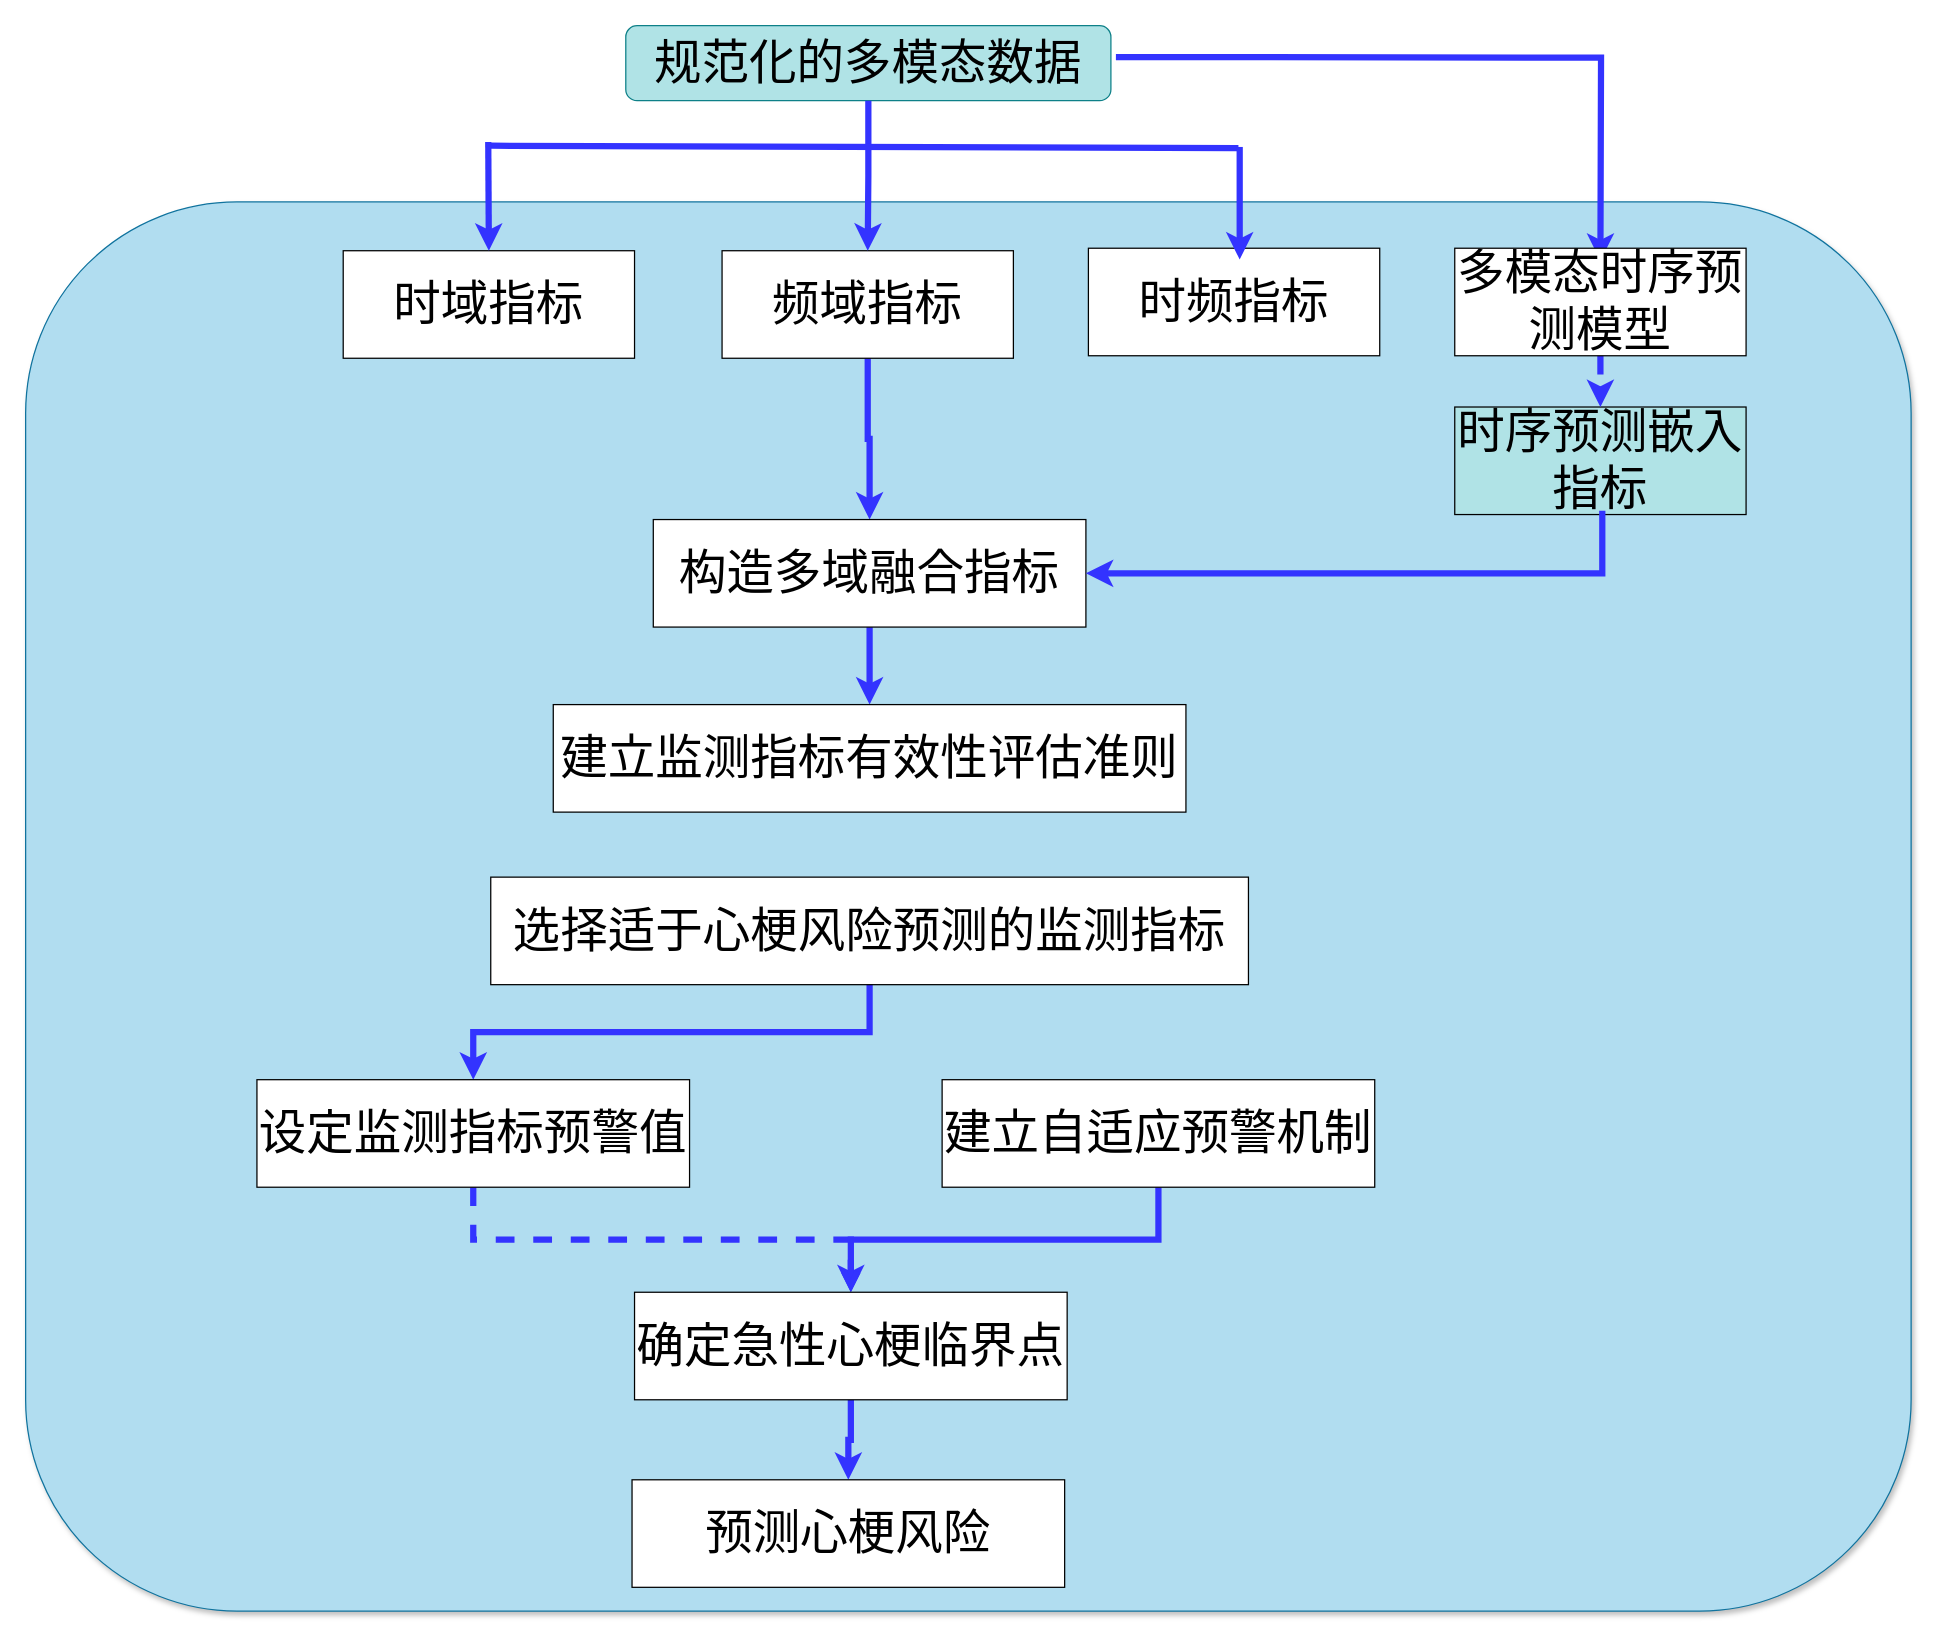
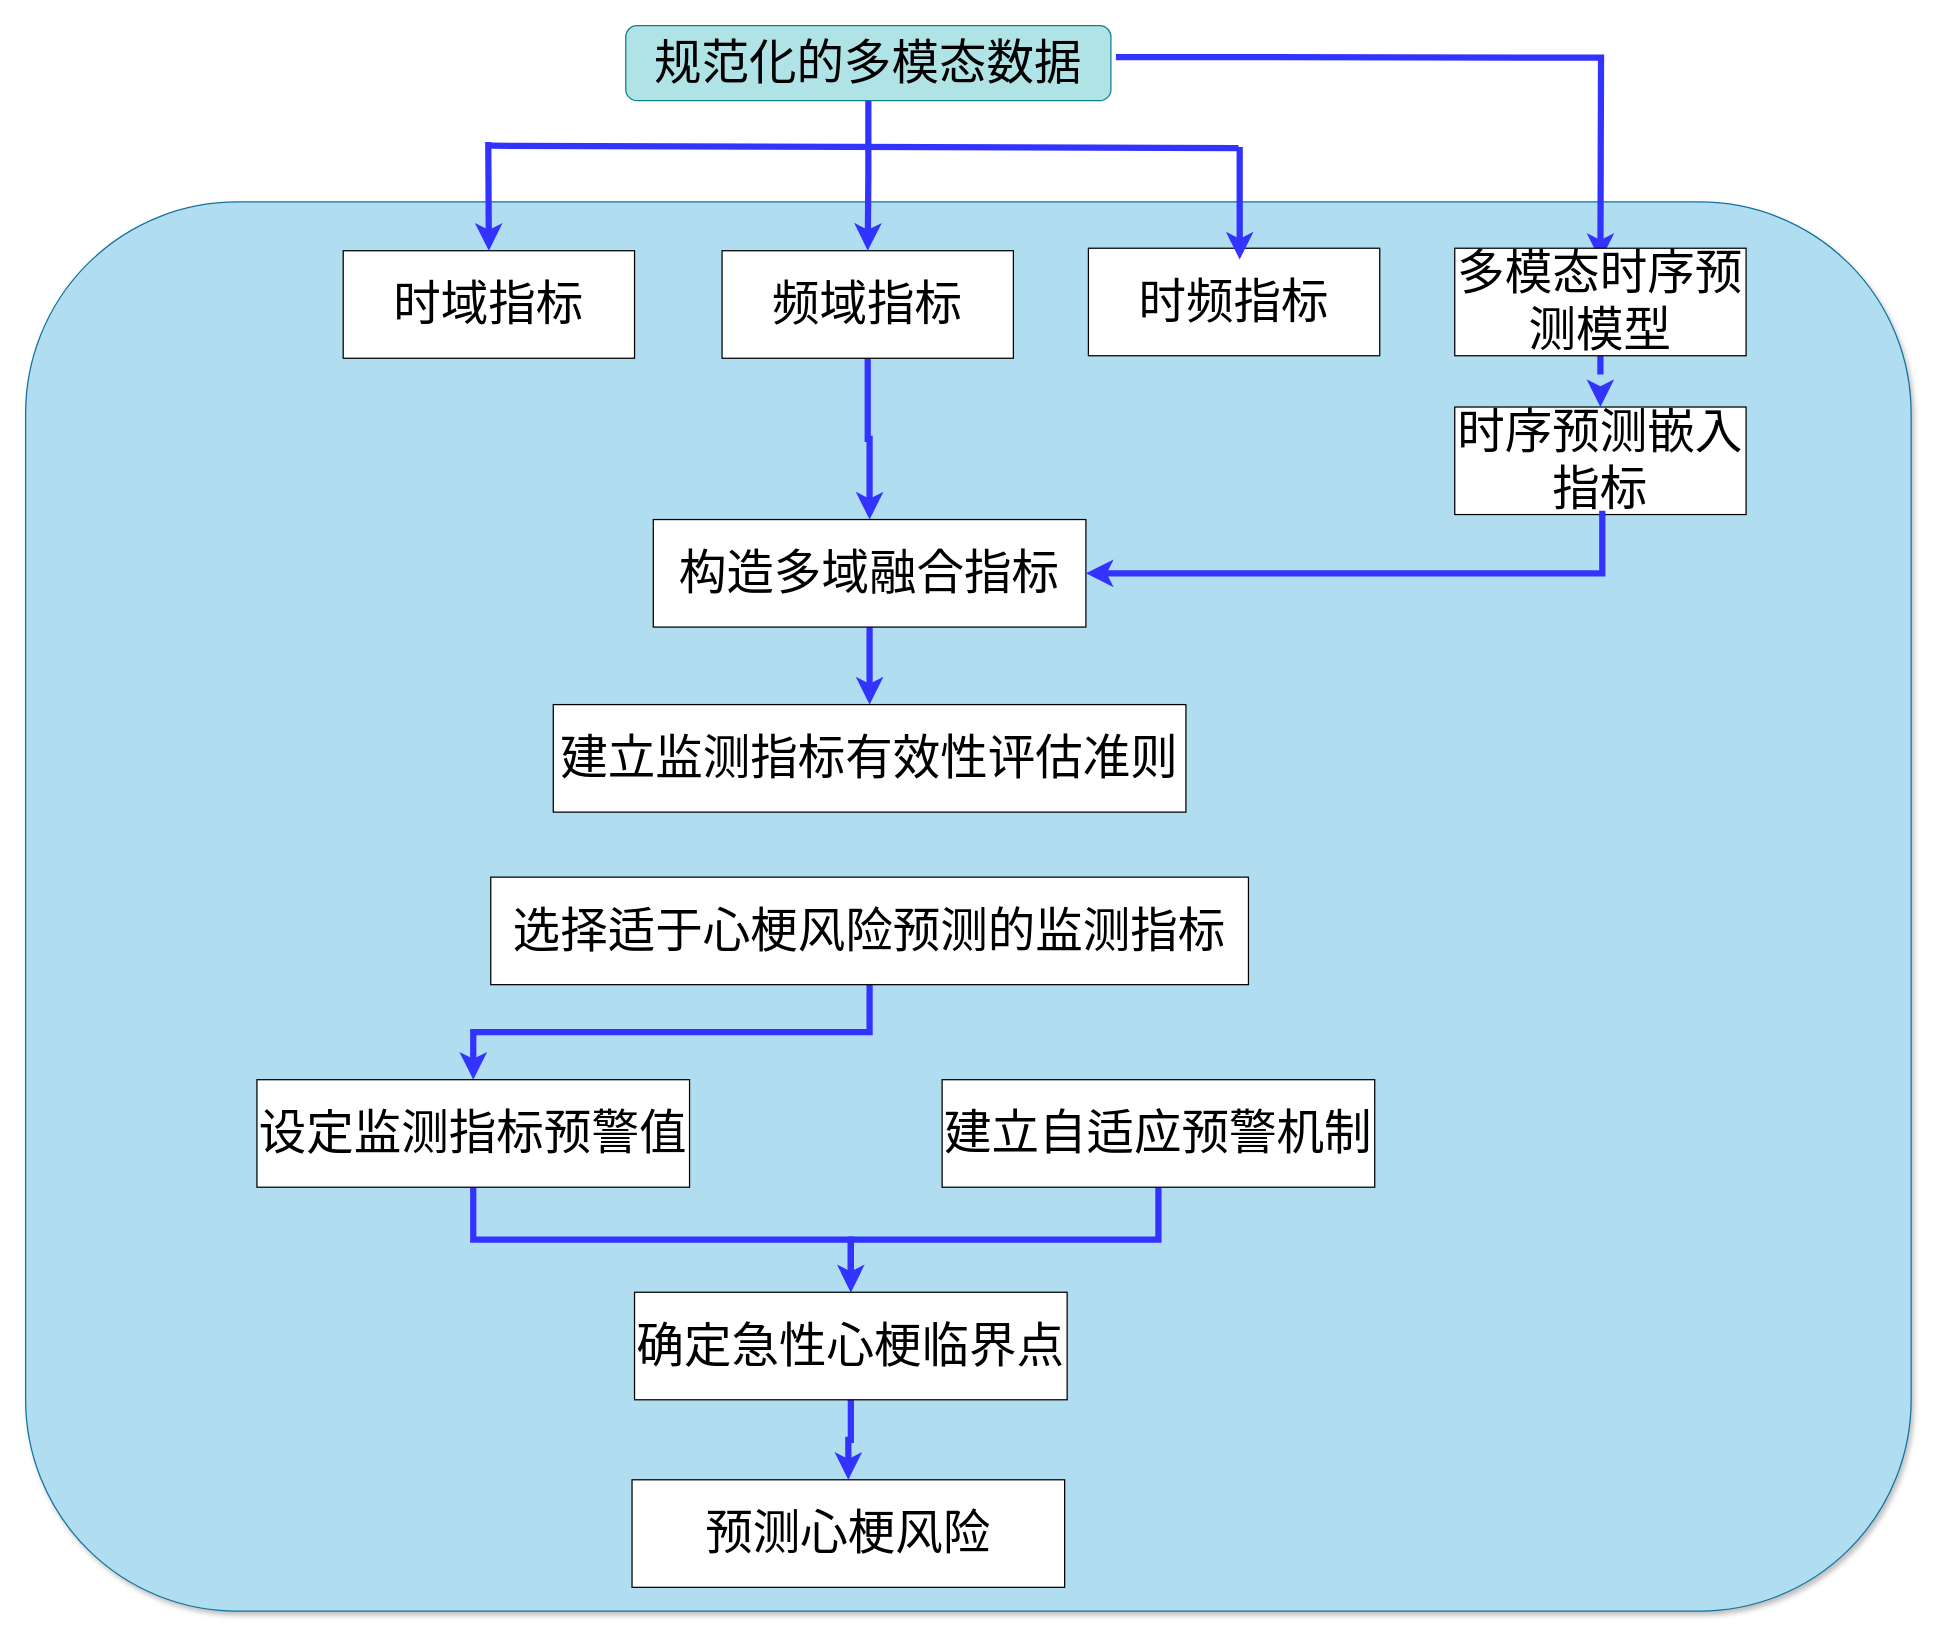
node "时序预测嵌入指标": fillcolor #b0e3e6 -> #ffffff
edge "设定监测指标预警值" -> "确定急性心梗临界点": style dashed -> solid
